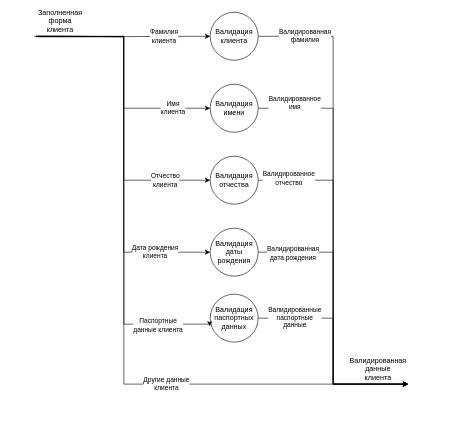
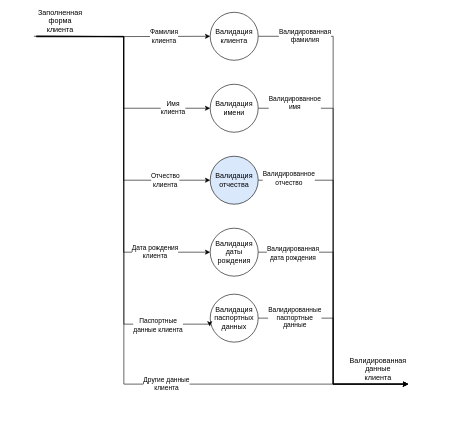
node "Валидация отчества": fillcolor #ffffff -> #dae8fc
